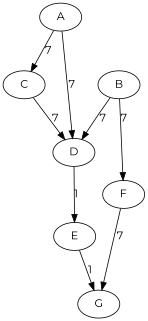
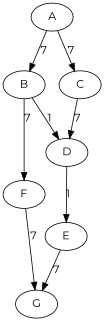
edge "A" -> "D": now "A" -> "B"
edge "B" -> "D": label "7" -> "1"
edge "E" -> "G": label "1" -> "7"
